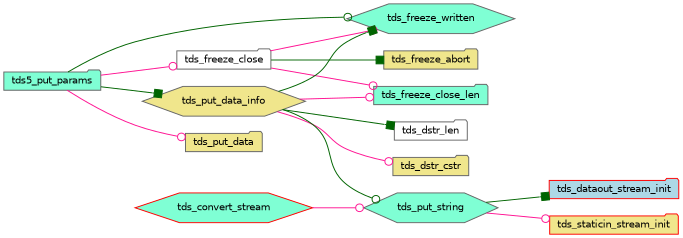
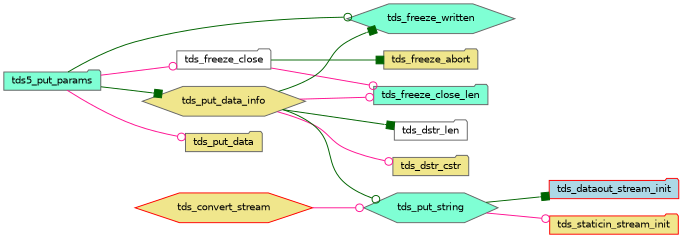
edge "tds_freeze_close" -> "tds_freeze_written": removed
node "tds_convert_stream": fillcolor aquamarine -> khaki
